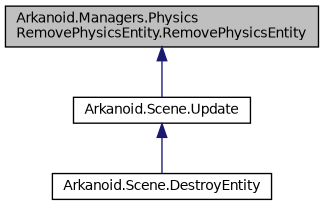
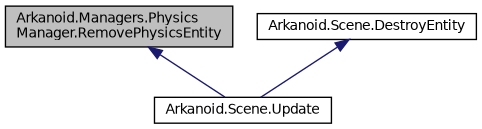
node "Arkanoid.Managers.Physics RemovePhysicsEntity.RemovePhysicsEntity": label "Arkanoid.Managers.Physics RemovePhysicsEntity.RemovePhysicsEntity" -> "Arkanoid.Managers.Physics Manager.RemovePhysicsEntity"
edge "Arkanoid.Scene.DestroyEntity" -> "Arkanoid.Scene.Update": reversed
